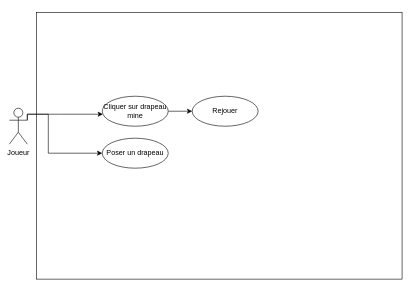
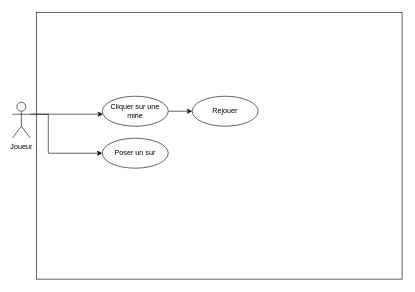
node "Cliquer sur drapeau mine": label "Cliquer sur drapeau mine" -> "Cliquer sur une mine"
node "Joueur": moved (18, 126) -> (21, 120)
node "Poser un drapeau": label "Poser un drapeau" -> "Poser un sur"
